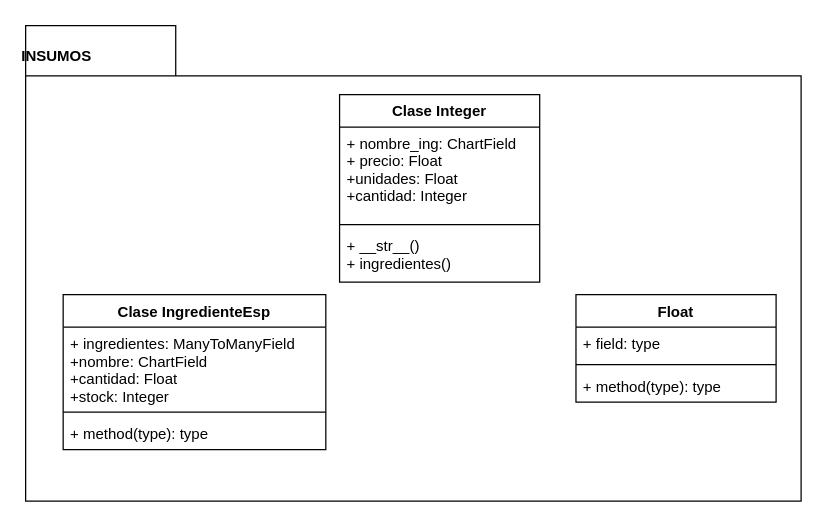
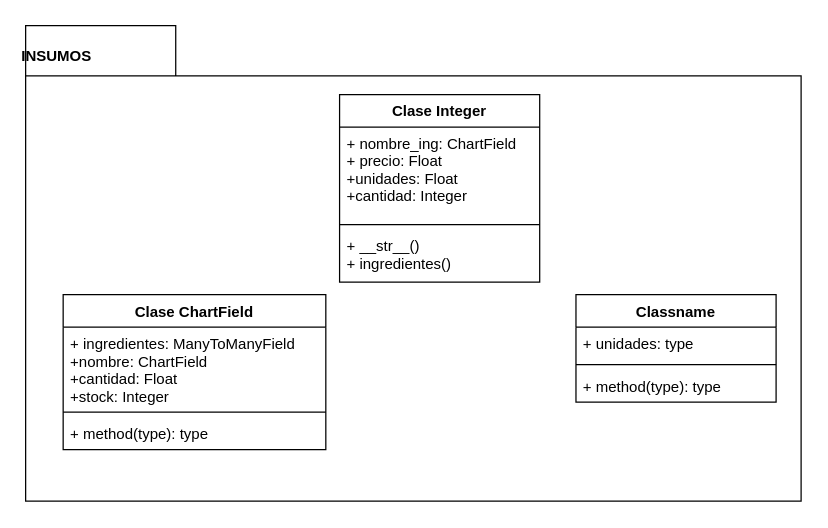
node "Clase IngredienteEsp": label "Clase IngredienteEsp" -> "Clase ChartField"
node "Float": label "Float" -> "Classname"
node "+ field: type": label "+ field: type" -> "+ unidades: type"
